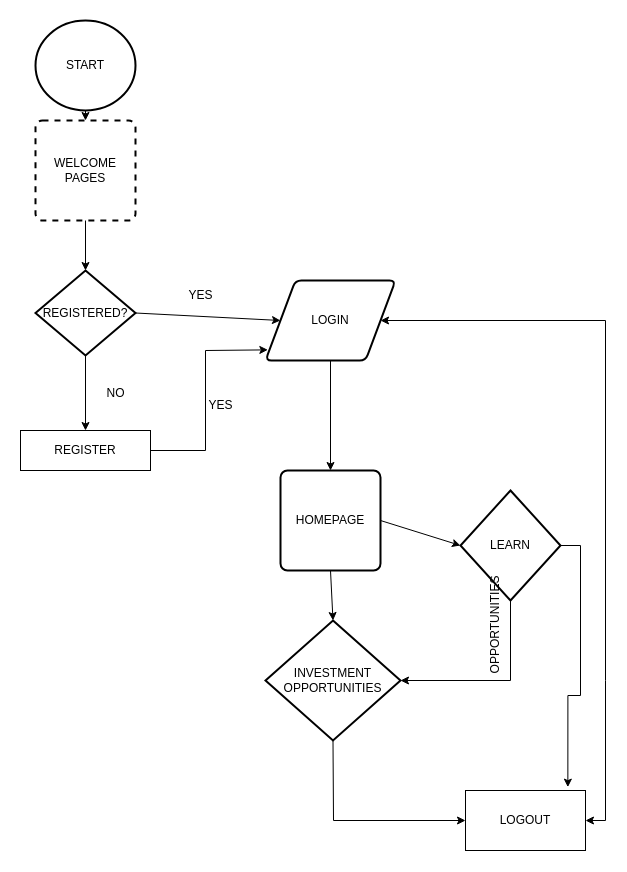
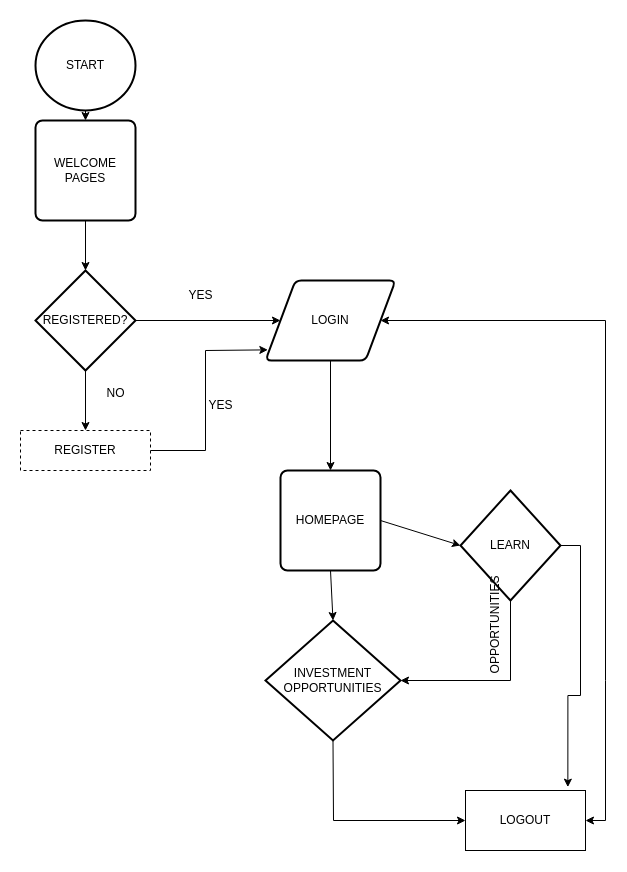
node "WELCOME PAGES": style dashed -> solid
node "REGISTERED?": size 100x85 -> 100x100
node "REGISTER": style solid -> dashed
